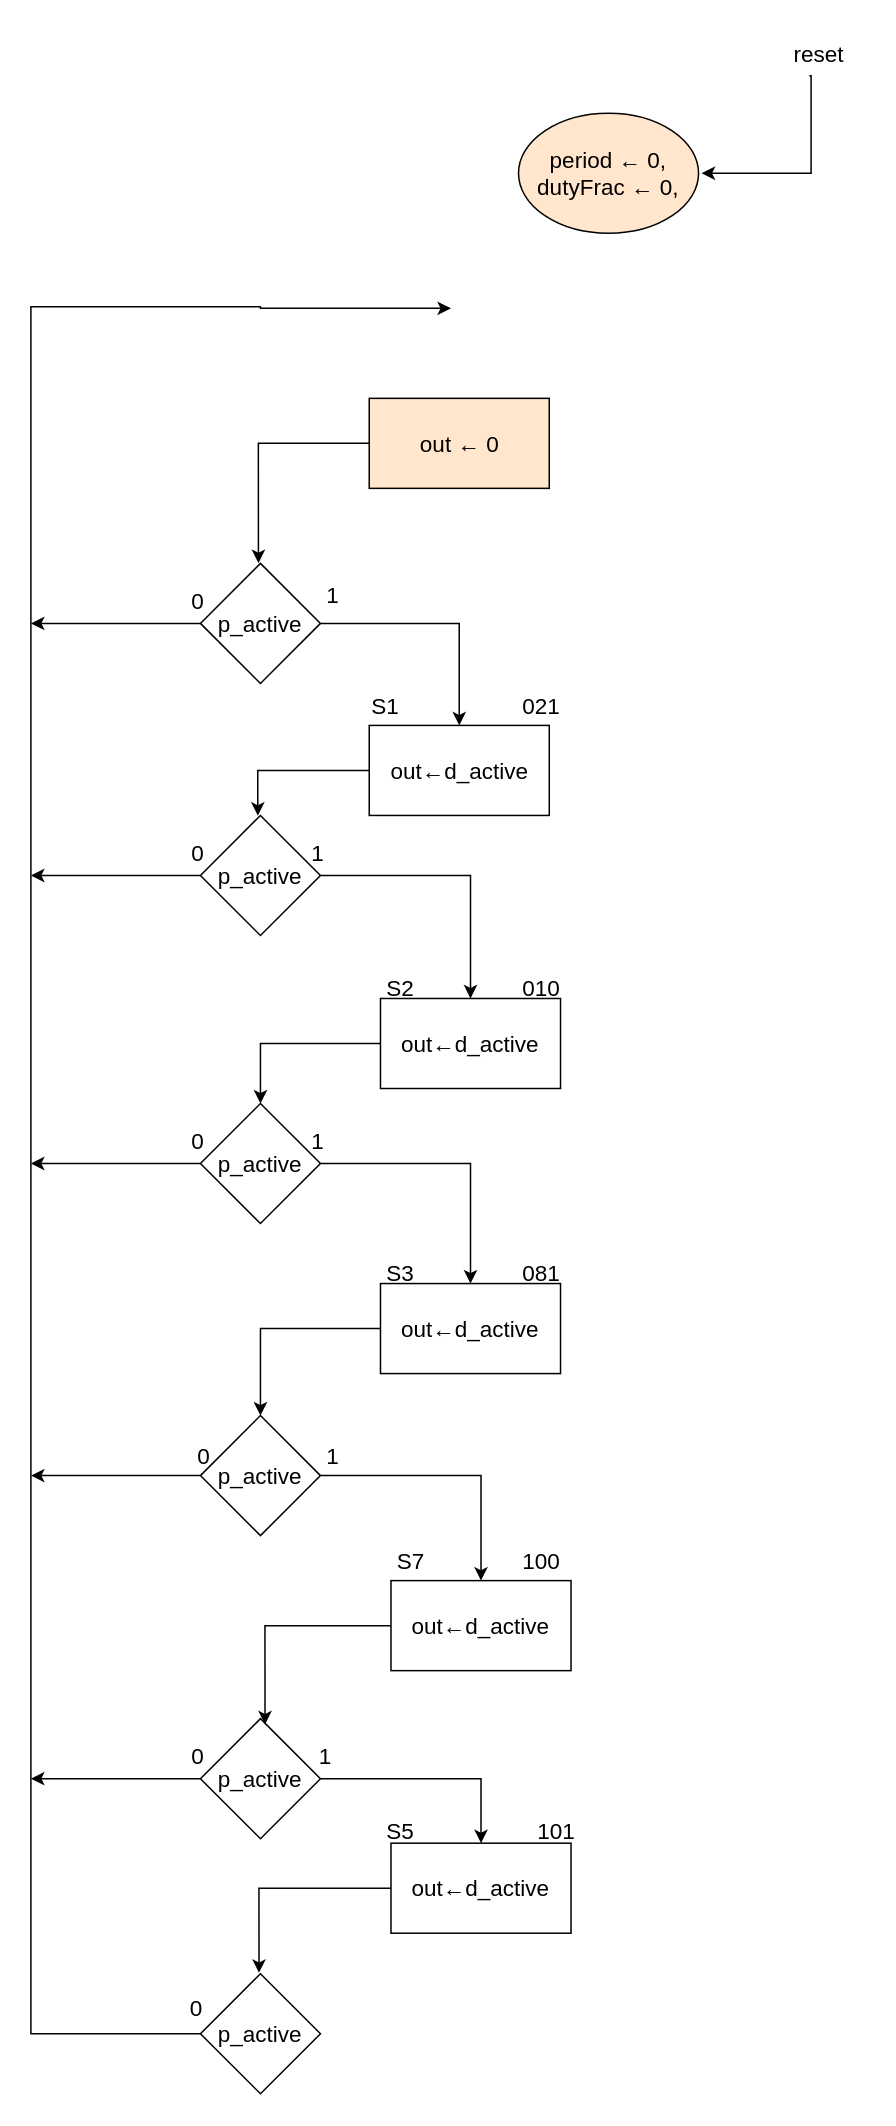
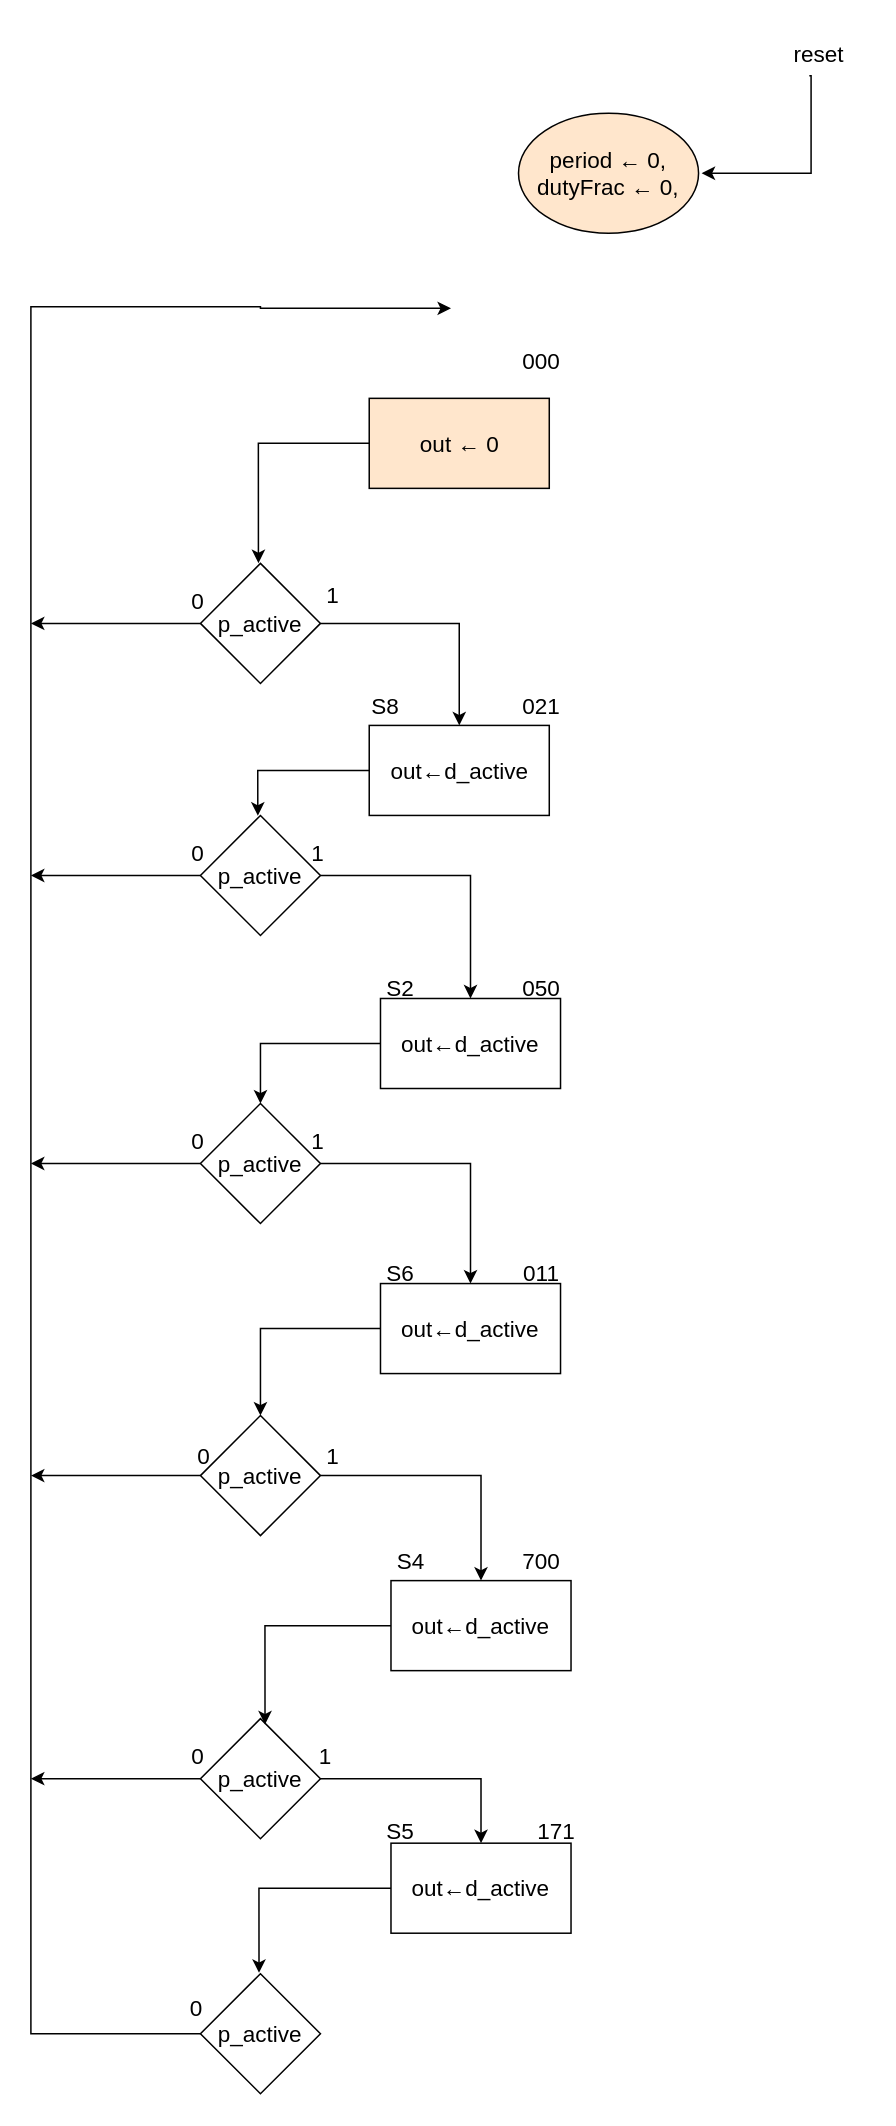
node "000": added
node "S1": label "S1" -> "S8"
node "010": label "010" -> "050"
node "S3": label "S3" -> "S6"
node "081": label "081" -> "011"
node "S7": label "S7" -> "S4"
node "100": label "100" -> "700"
node "101": label "101" -> "171"
